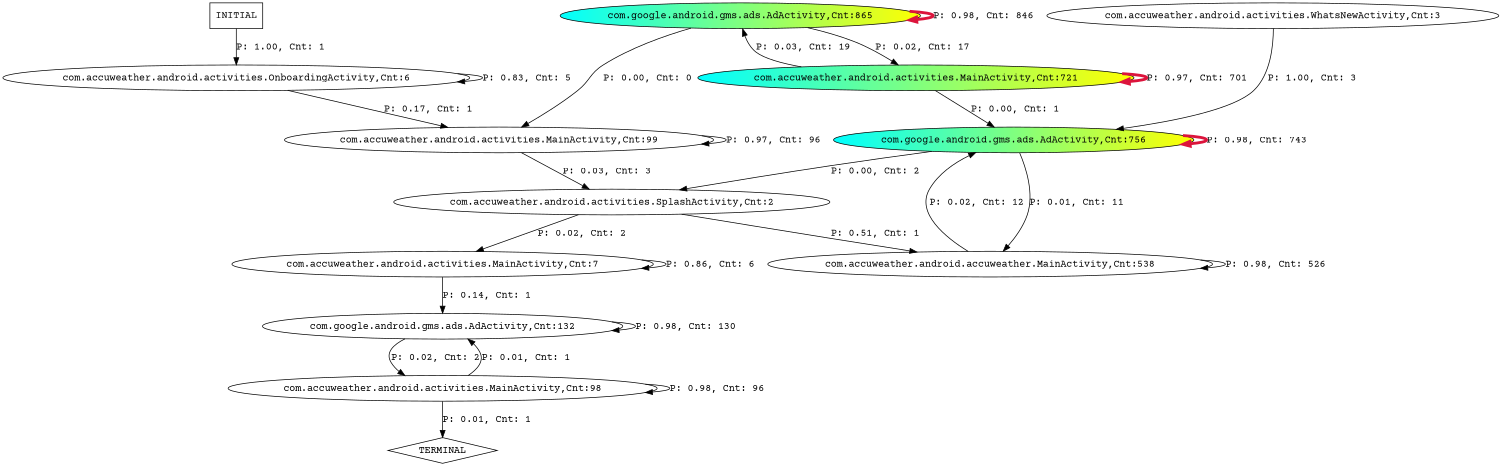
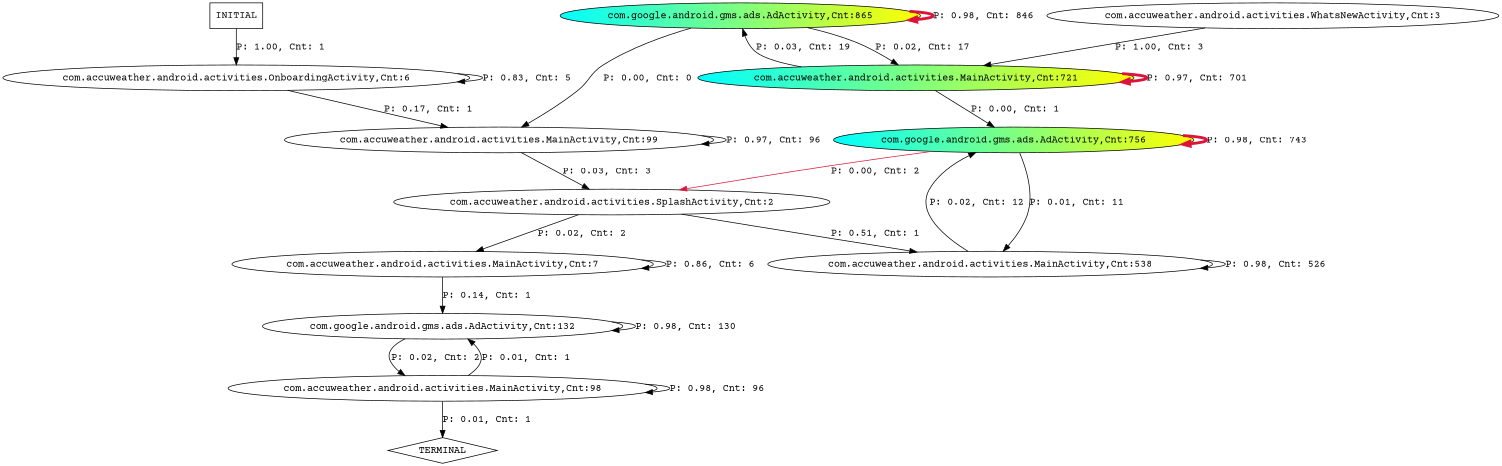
edge "com.accuweather.android.activities.WhatsNewActivity,Cnt:3" -> "com.google.android.gms.ads.AdActivity,Cnt:756": now "com.accuweather.android.activities.WhatsNewActivity,Cnt:3" -> "com.accuweather.android.activities.MainActivity,Cnt:721"
edge "com.google.android.gms.ads.AdActivity,Cnt:756" -> "com.accuweather.android.activities.SplashActivity,Cnt:2": color black -> crimson
node "com.accuweather.android.accuweather.MainActivity,Cnt:538": label "com.accuweather.android.accuweather.MainActivity,Cnt:538" -> "com.accuweather.android.activities.MainActivity,Cnt:538"
